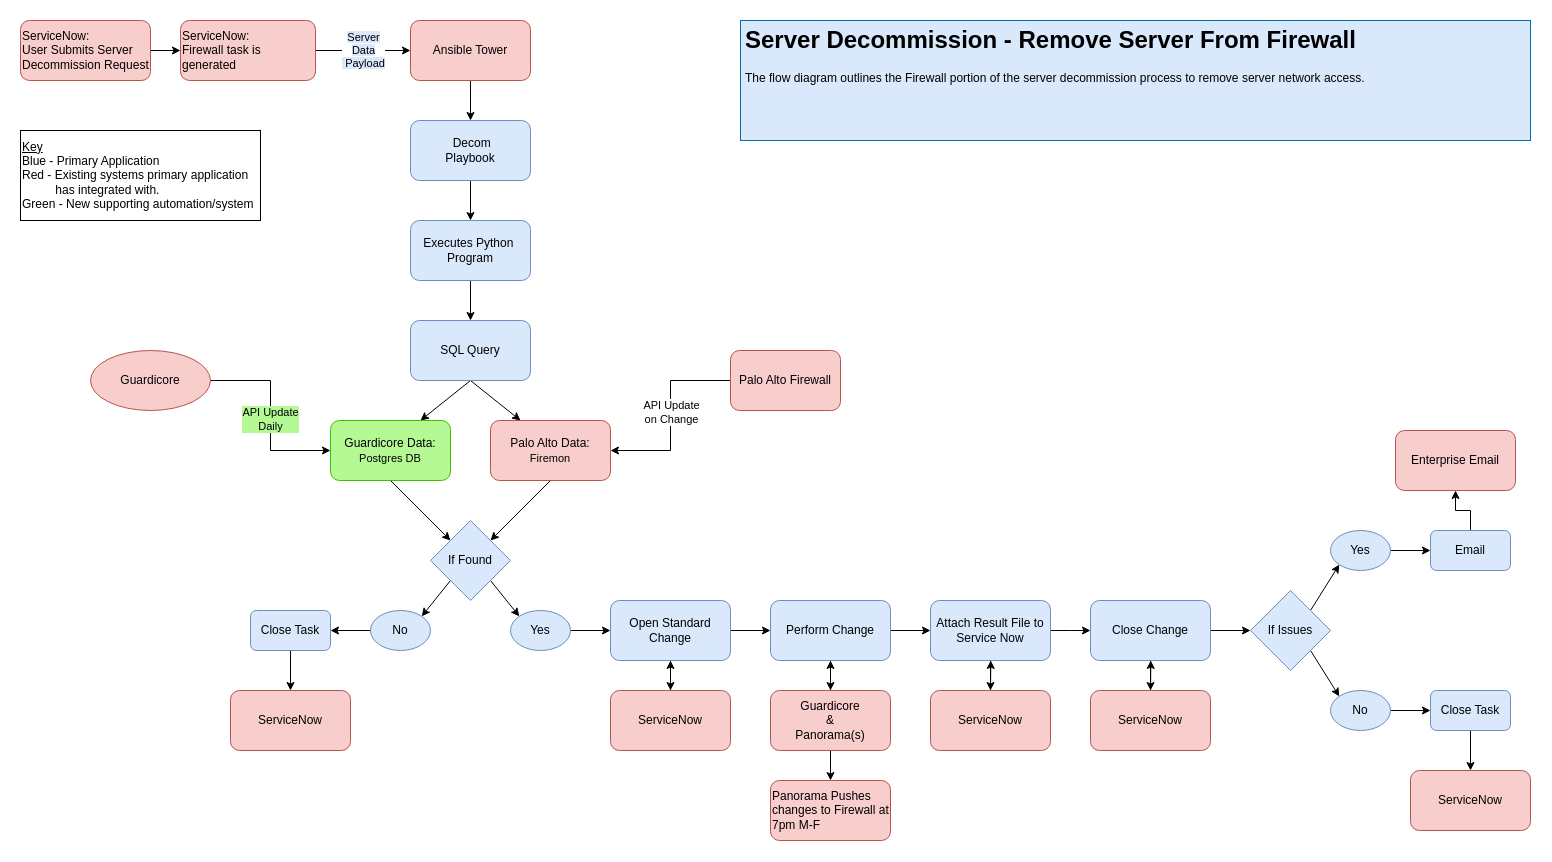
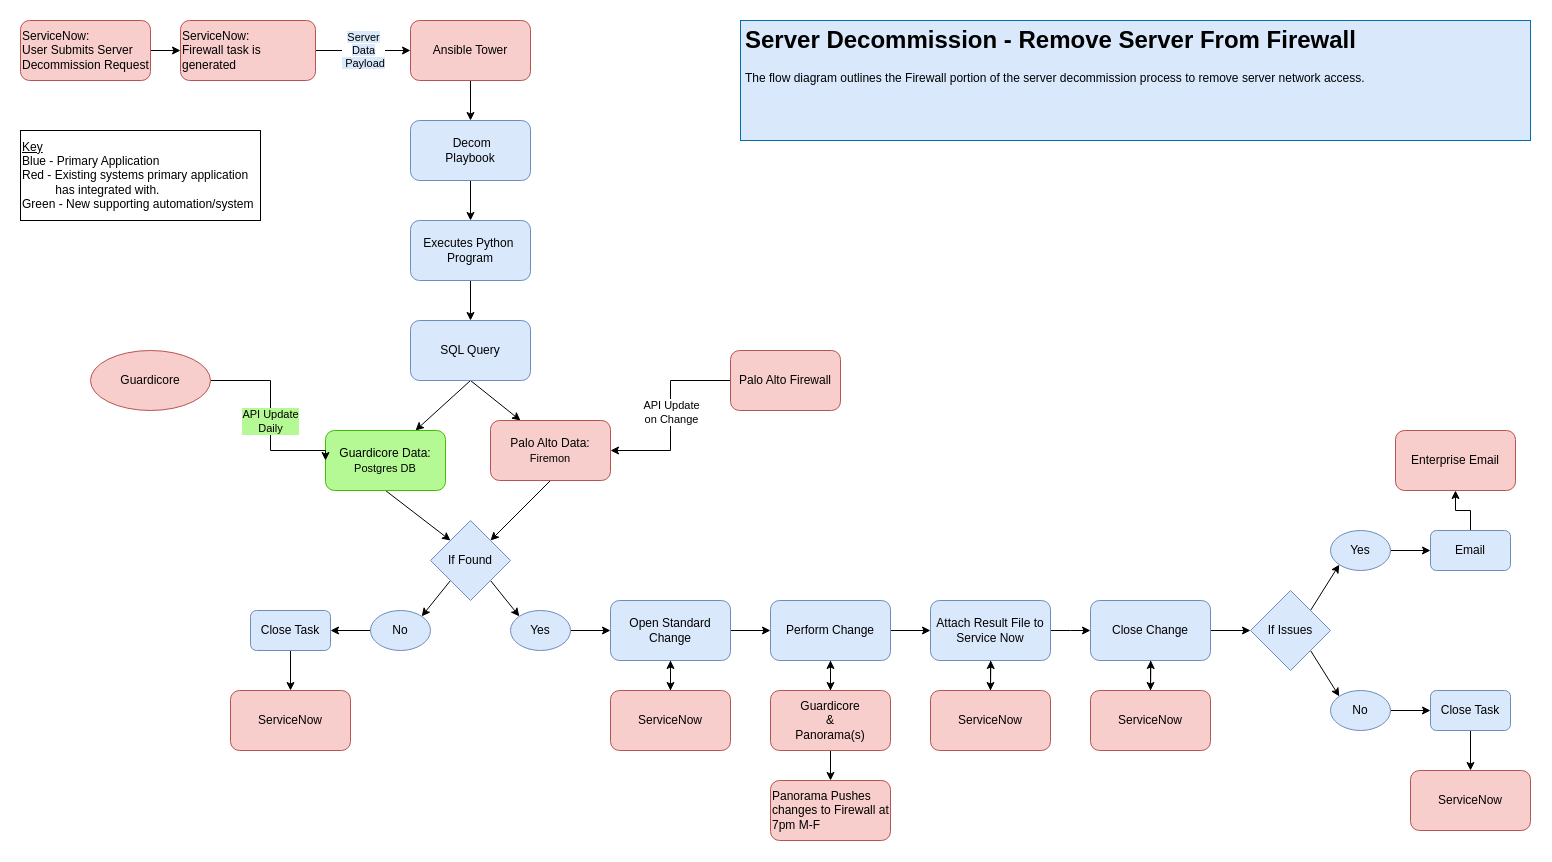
node "Guardicore Data: Postgres DB": moved (391, 451) -> (386, 461)
